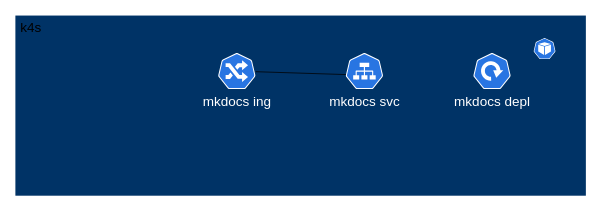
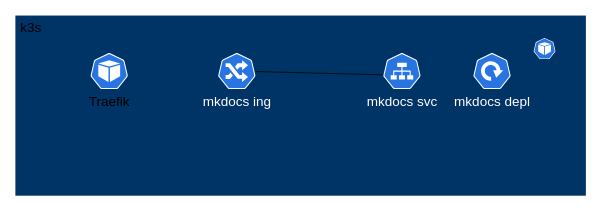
node "k4s": label "k4s" -> "k3s"
node "Traefik": added
node "mkdocs svc": moved (364, 71) -> (402, 71)
